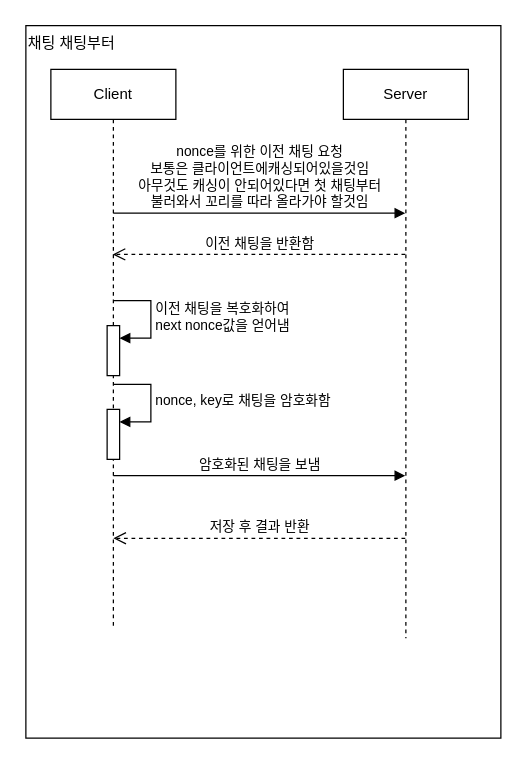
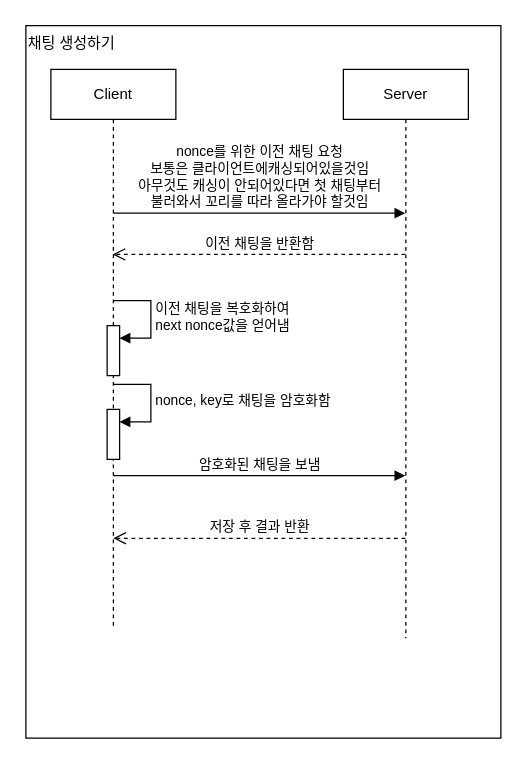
node "채팅 채팅부터": label "채팅 채팅부터" -> "채팅 생성하기"
